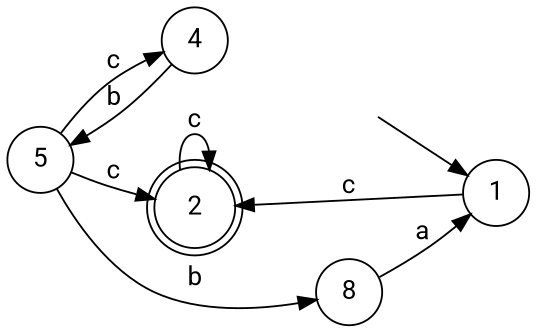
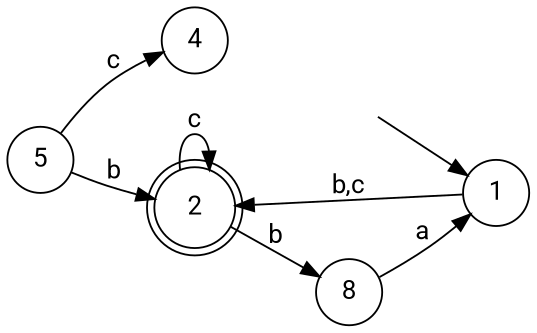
edge "4" -> "5": removed, label "b"
edge "5" -> "2": label "c" -> "b"
edge "1" -> "2": label "c" -> "b,c"
edge "5" -> "8": now "2" -> "8"
